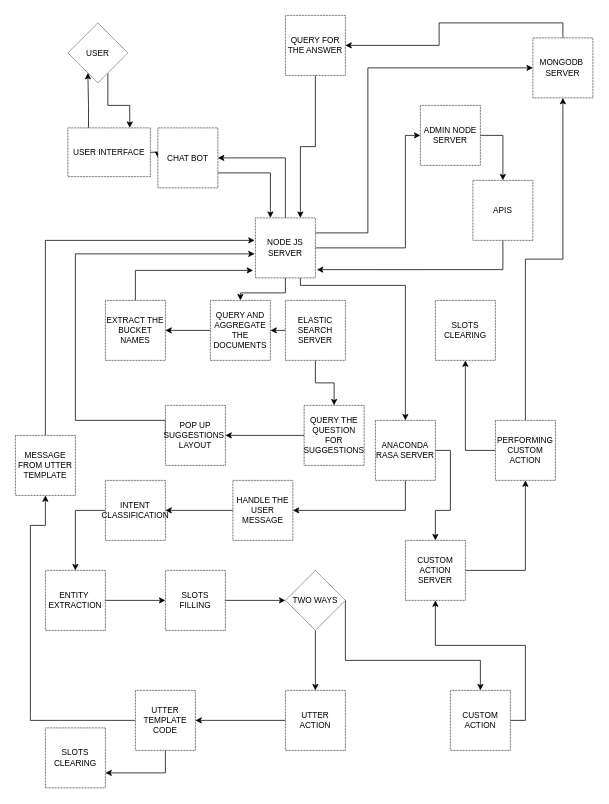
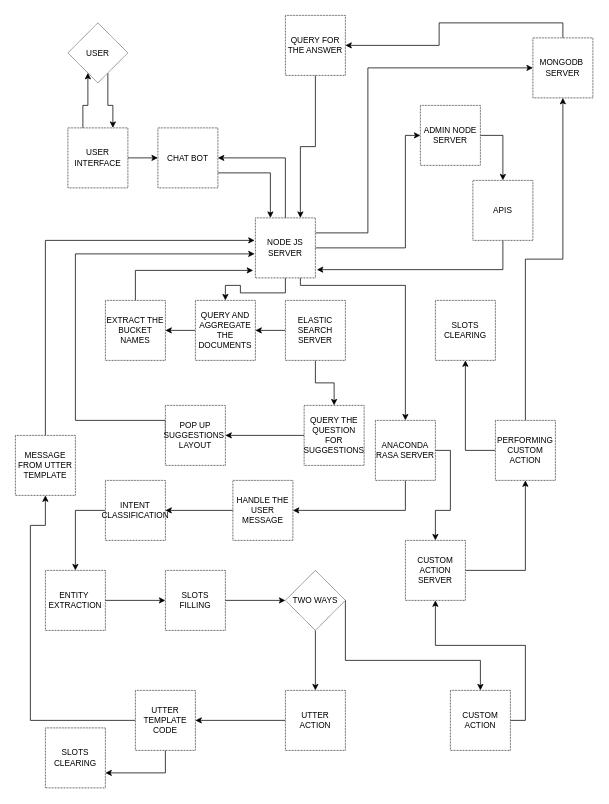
node "USER INTERFACE": size 83x49 -> 60x60
node "QUERY AND AGGREGATE THE DOCUMENTS": moved (240, 330) -> (225, 330)
